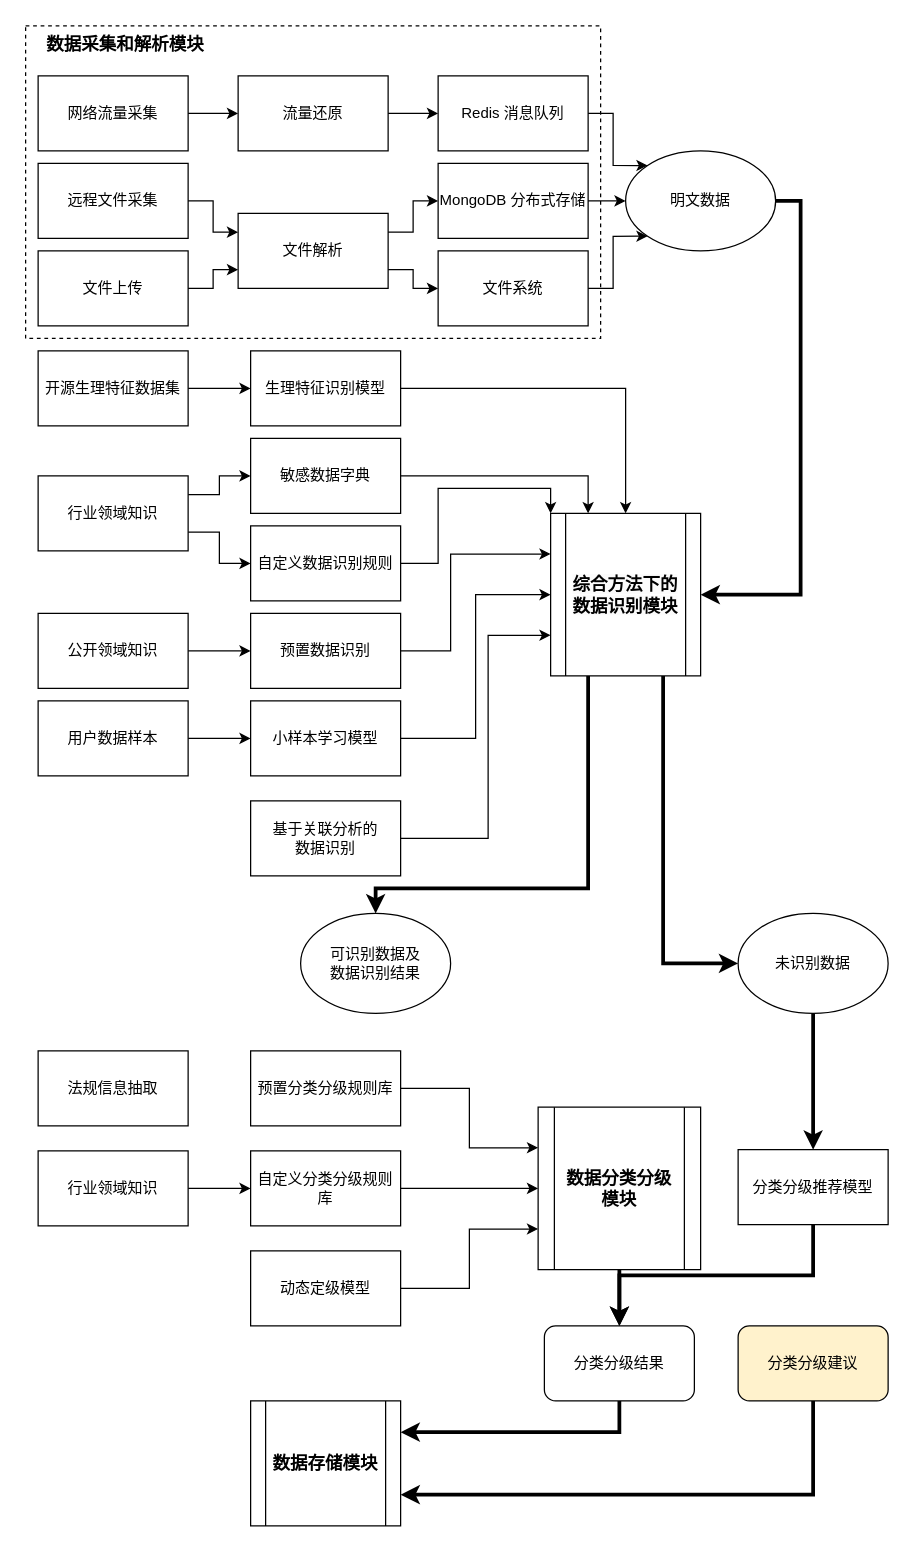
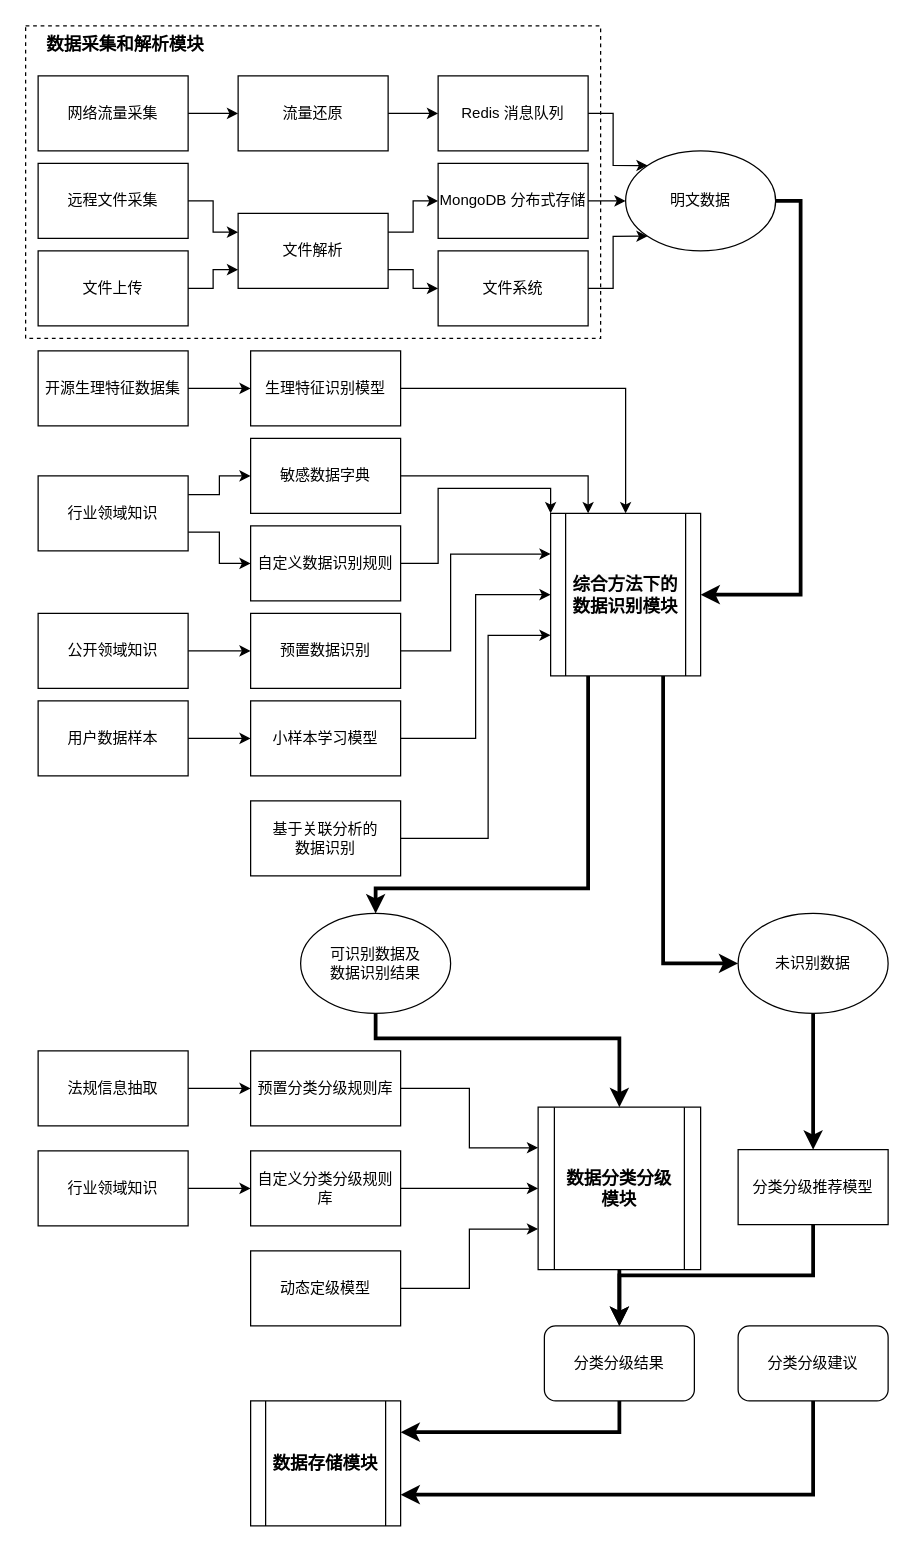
edge "可识别数据及数据识别结果" -> "数据分类分级 模块": added
edge "法规信息抽取" -> "预置分类分级规则库": added
node "分类分级建议": fillcolor #fff2cc -> #ffffff
